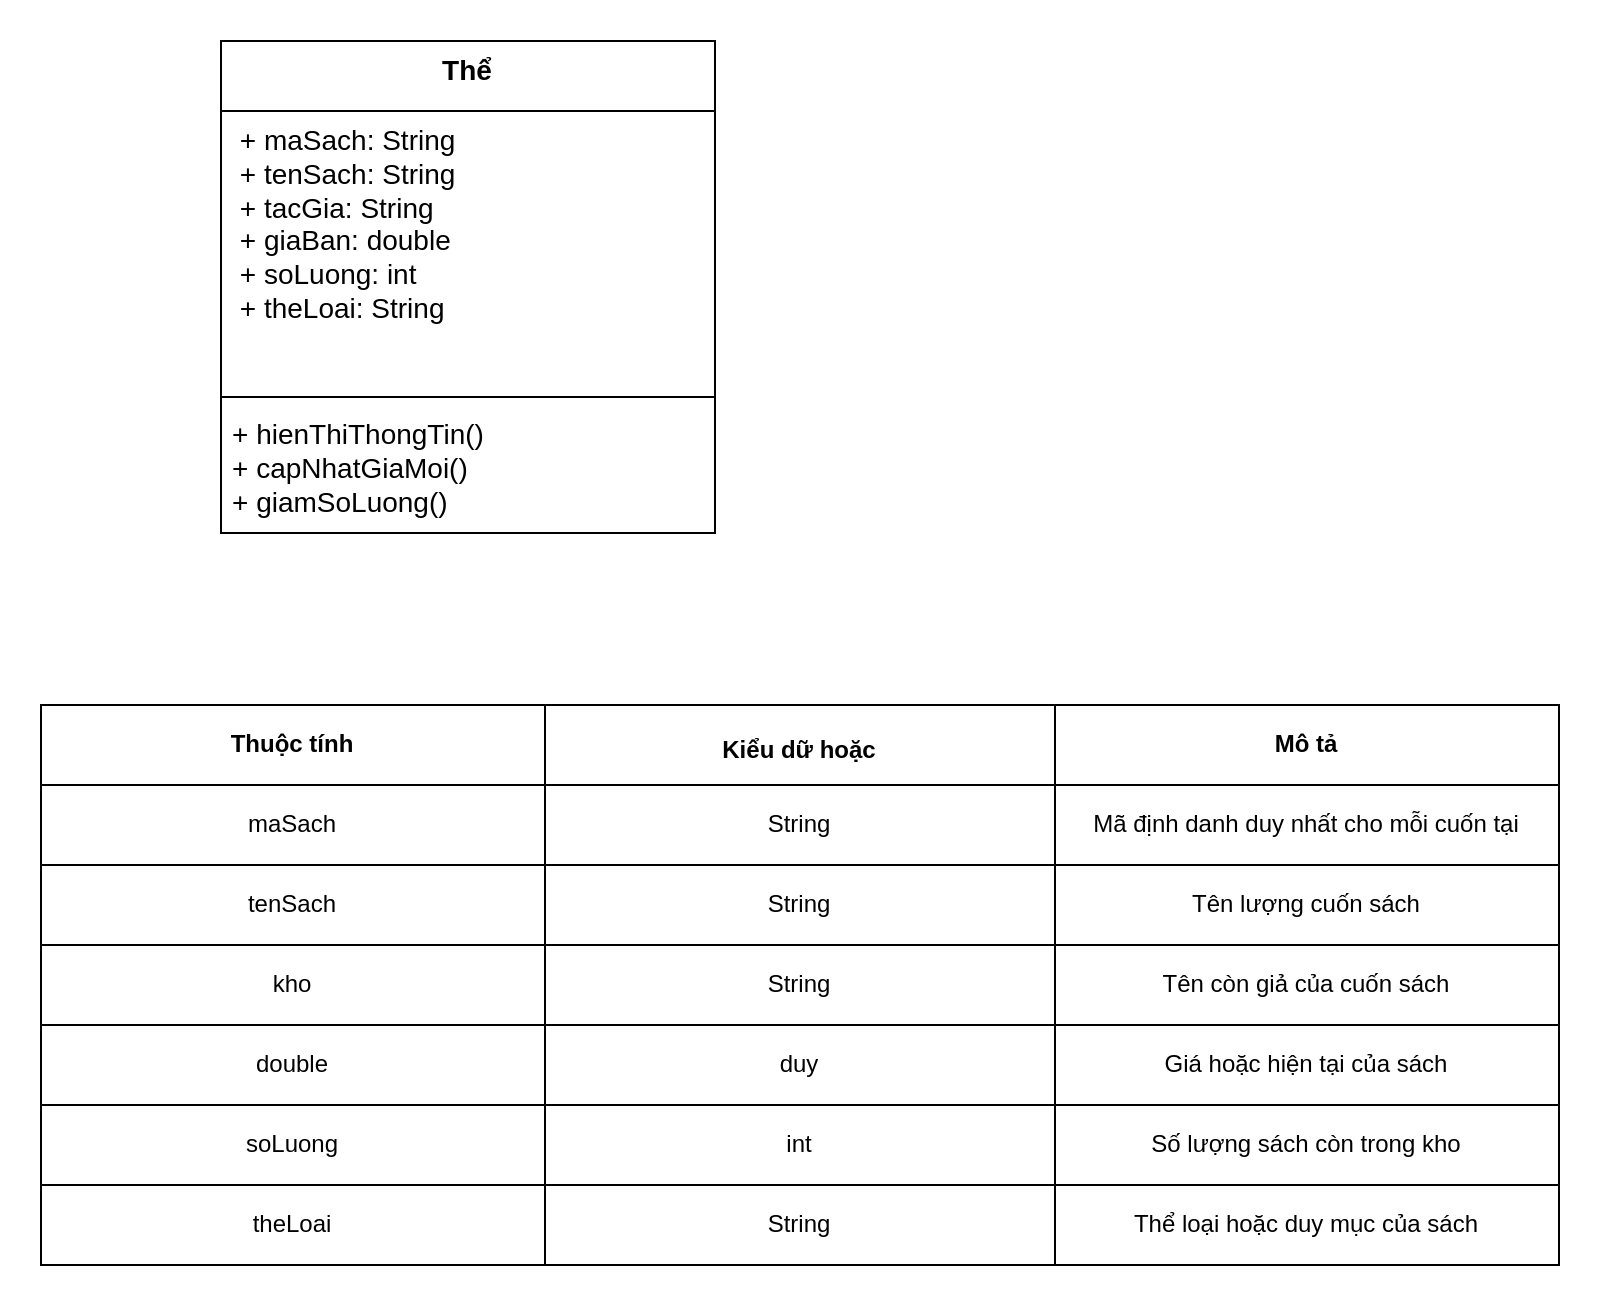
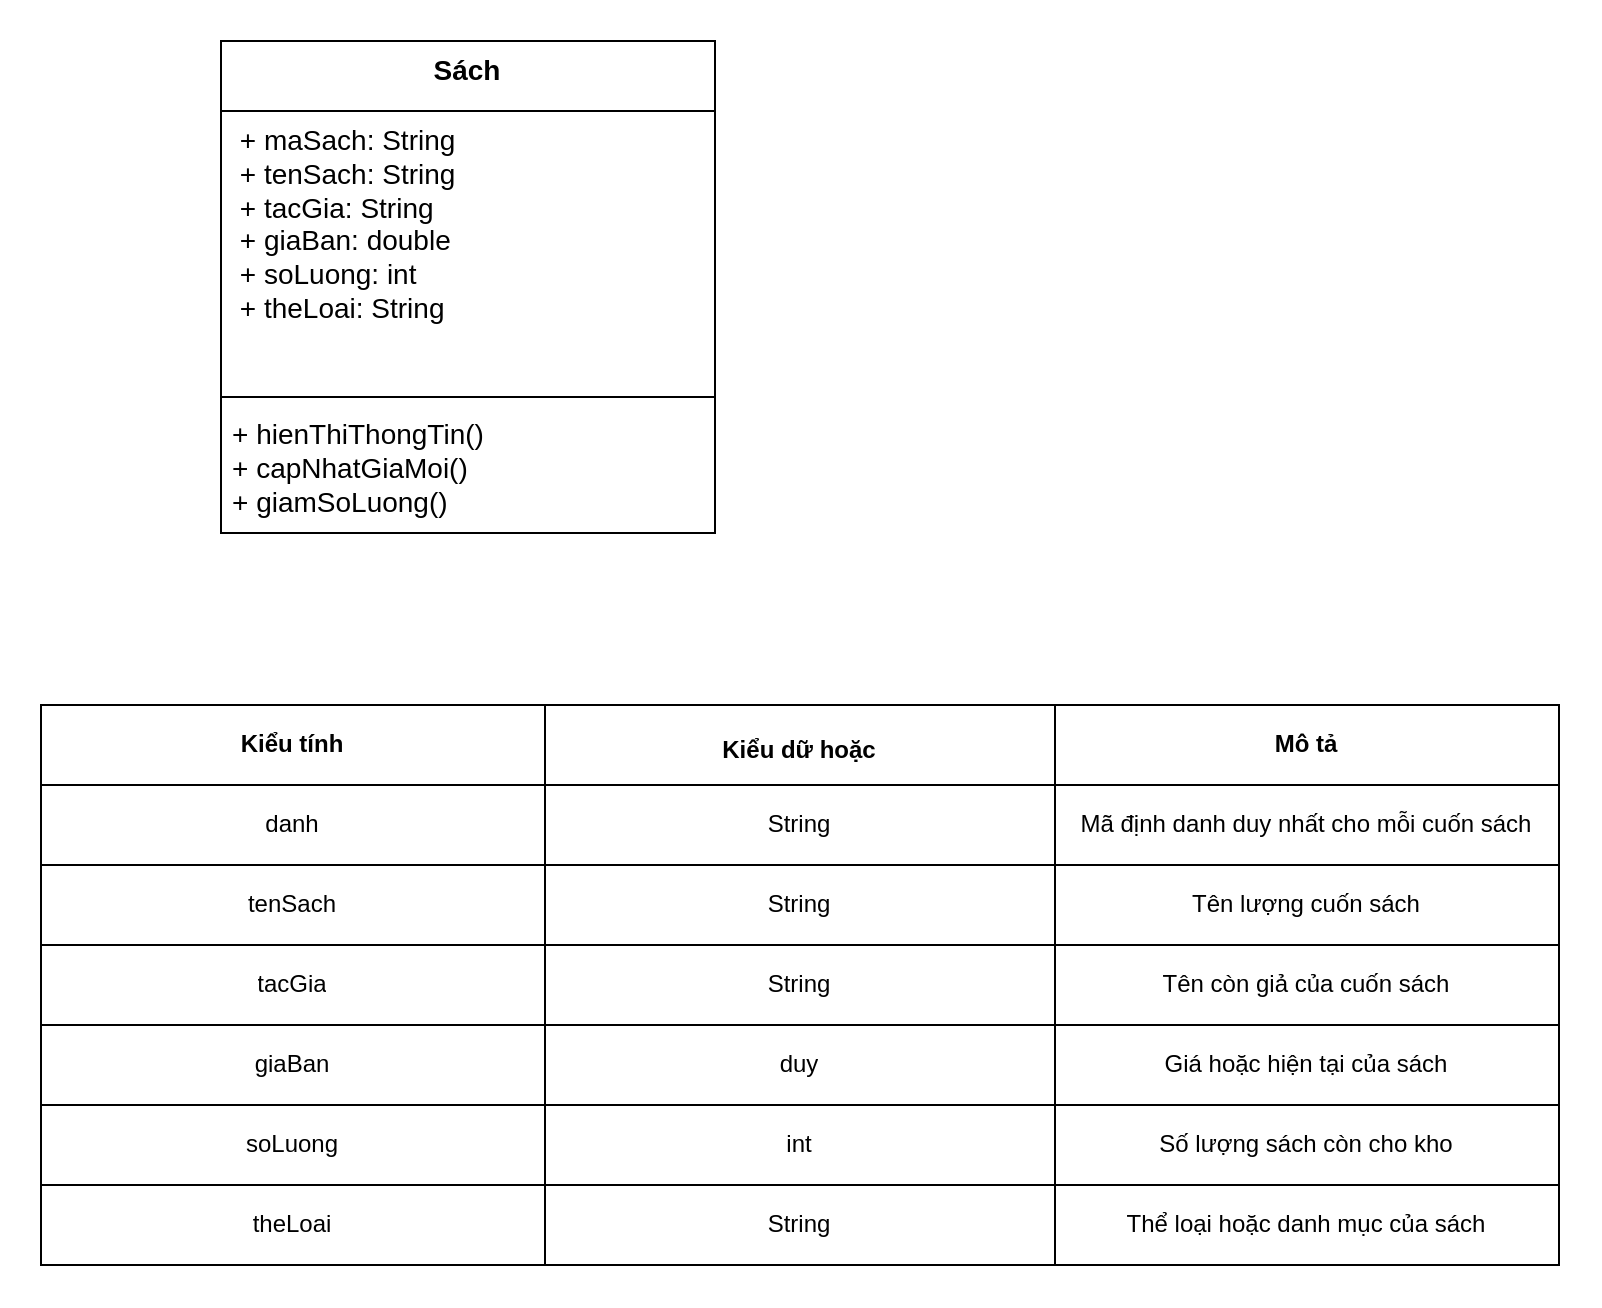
node "Thể": label "Thể" -> "Sách"
node "Thuộc tính": label "Thuộc tính" -> "Kiểu tính"
node "maSach": label "maSach" -> "danh"
node "Mã định danh duy nhất cho mỗi cuốn tại": label "Mã định danh duy nhất cho mỗi cuốn tại" -> "Mã định danh duy nhất cho mỗi cuốn sách"
node "kho": label "kho" -> "tacGia"
node "double": label "double" -> "giaBan"
node "Số lượng sách còn trong kho": label "Số lượng sách còn trong kho" -> "Số lượng sách còn cho kho"
node "Thể loại hoặc duy mục của sách": label "Thể loại hoặc duy mục của sách" -> "Thể loại hoặc danh mục của sách"
